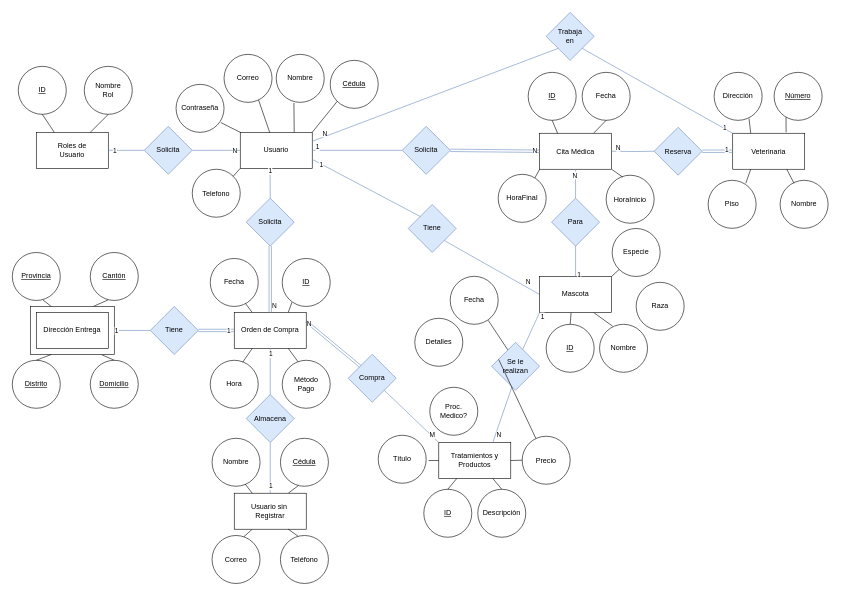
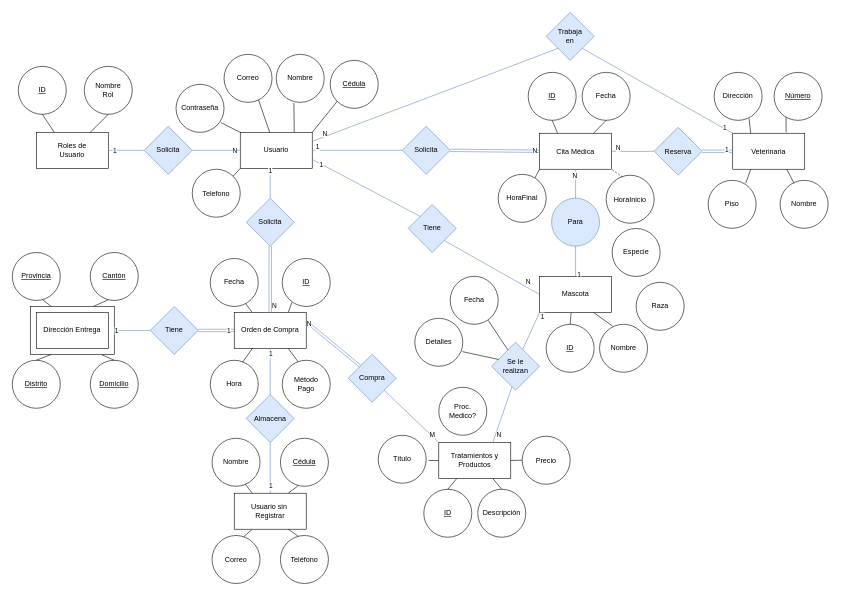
edge "Cita Médica" -- "HoraInicio": style solid -> dashed
node "Para": shape diamond -> ellipse
edge "Especie" -- "Mascota": removed
edge "Se le realizan" -- "Precio": now "Se le realizan" -- "Detalles"
node "Proc. Medico?": moved (454, 411) -> (463, 411)
